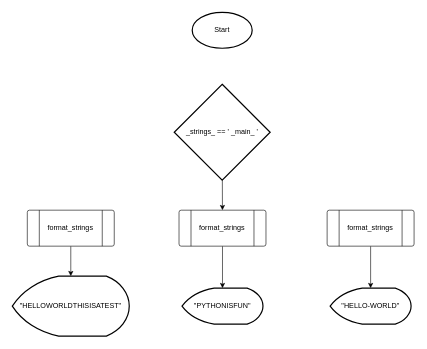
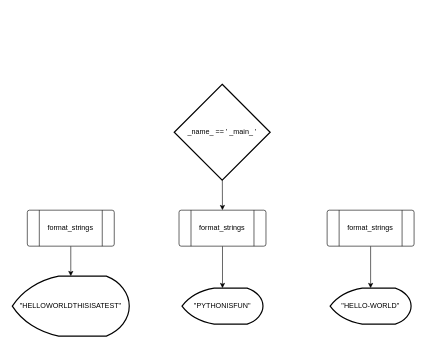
node "Start": removed
node "_strings_ == ' _main_ '": label "_strings_ == ' _main_ '" -> "_name_ == ' _main_ '"
